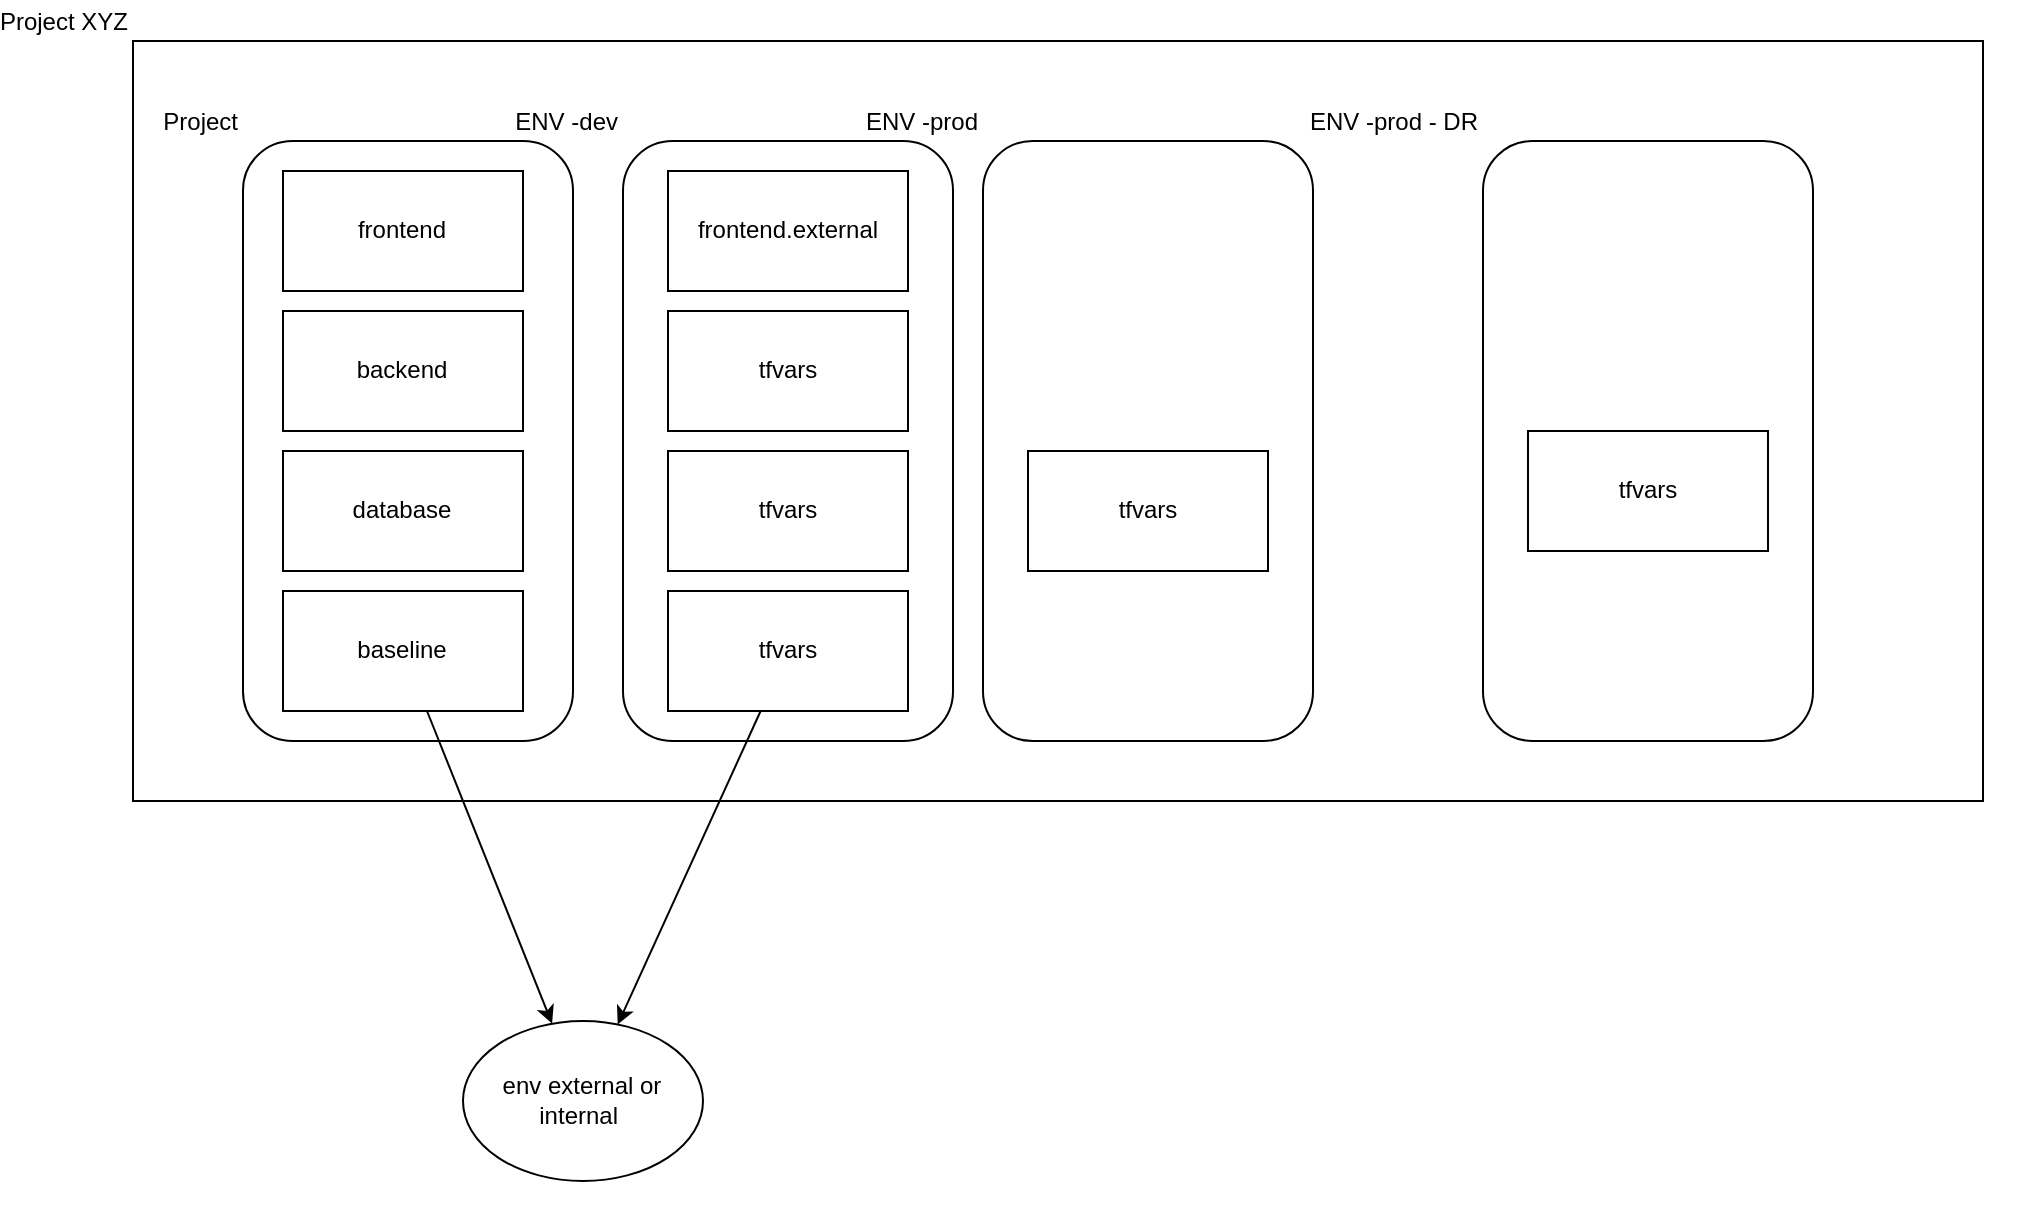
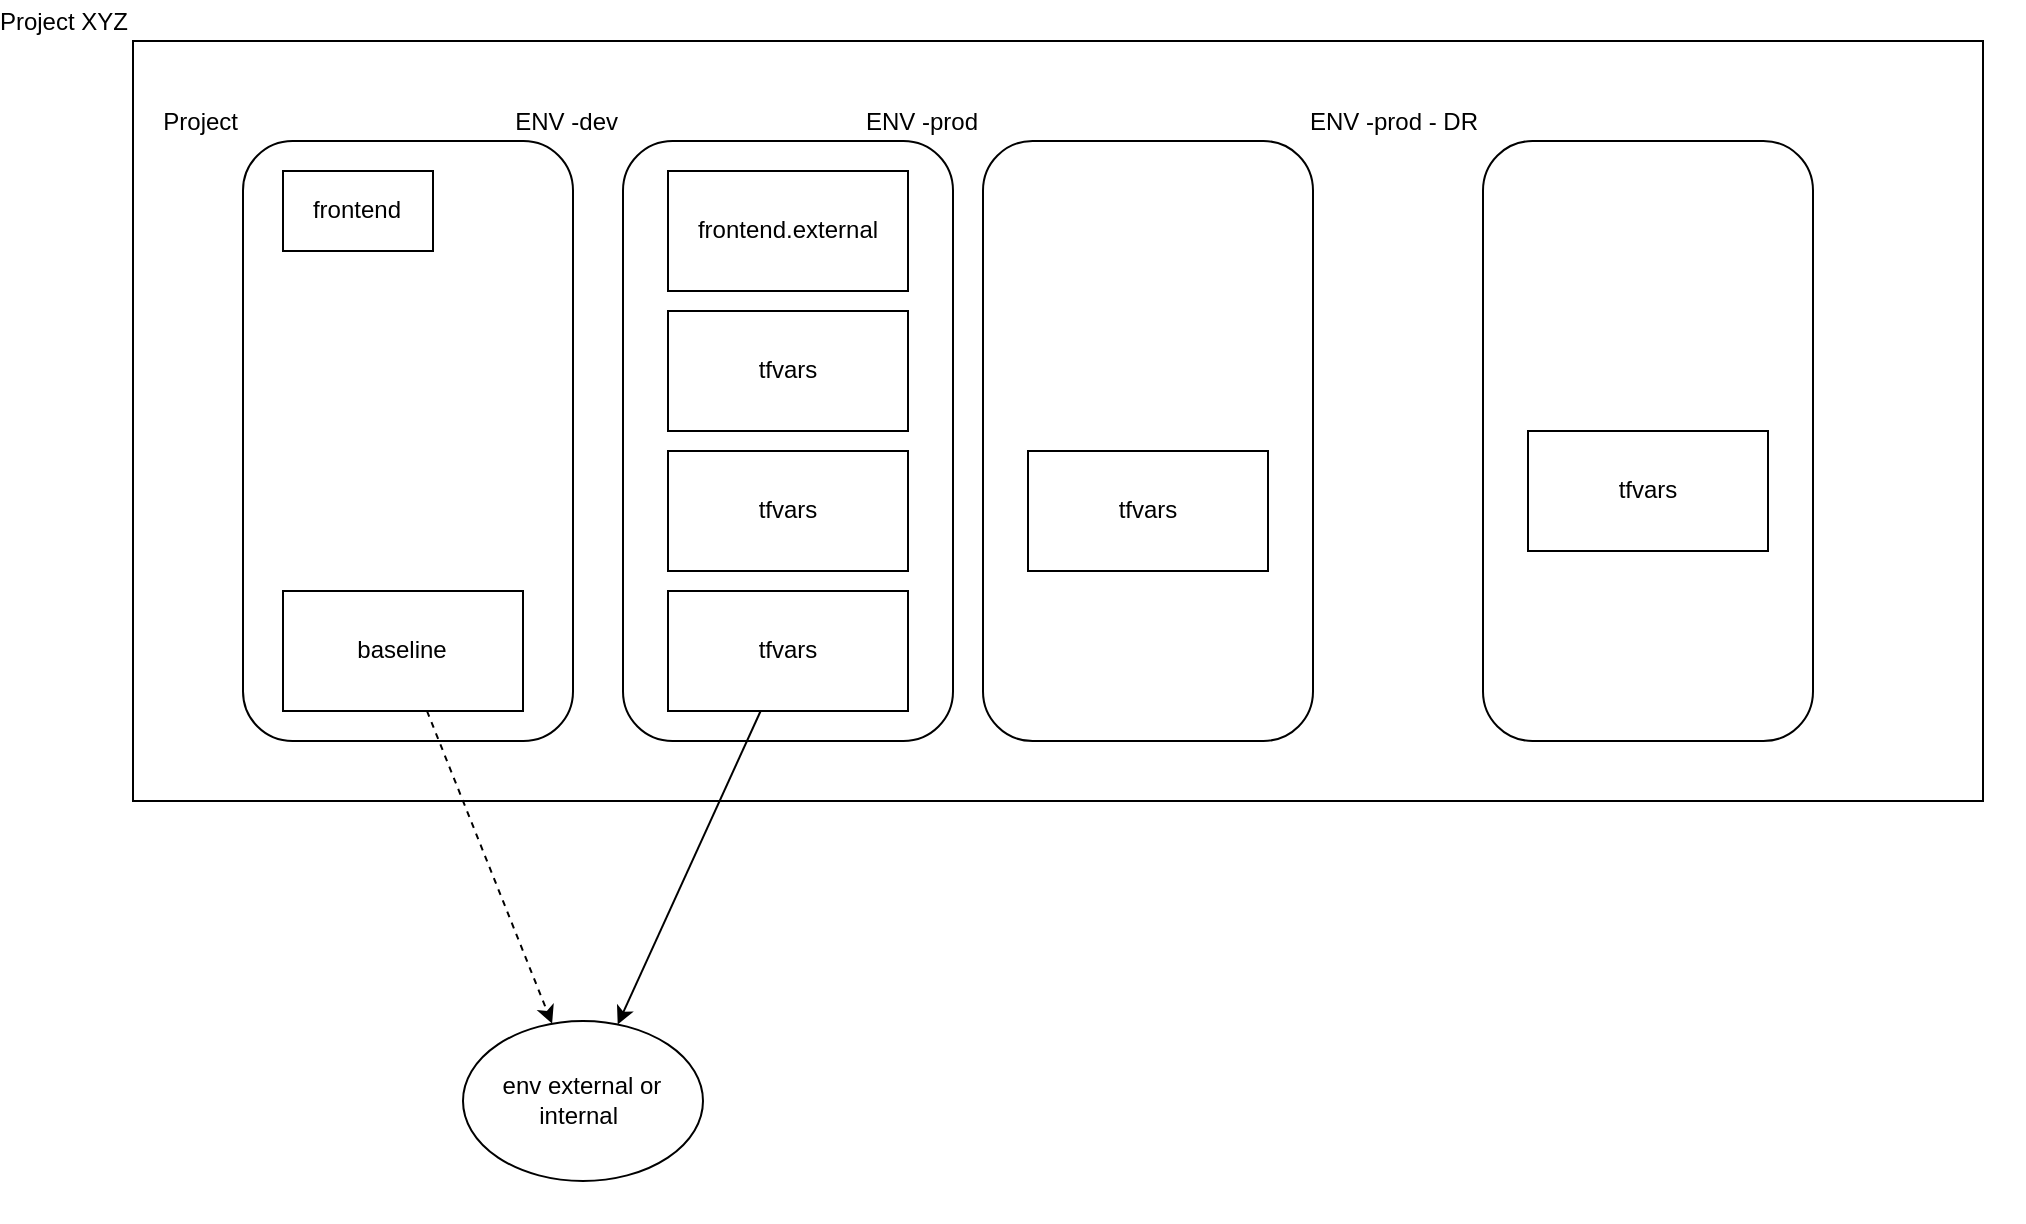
node "frontend": size 240x120 -> 150x80
node "backend": removed
node "database": removed
edge "baseline" -> "env external or internal": style solid -> dashed
